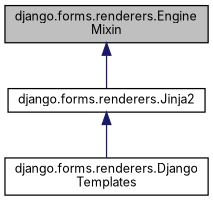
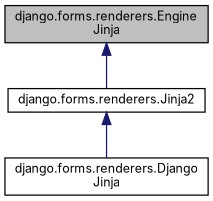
node "django.forms.renderers.Engine Mixin": label "django.forms.renderers.Engine Mixin" -> "django.forms.renderers.Engine Jinja"
node "django.forms.renderers.Django Templates": label "django.forms.renderers.Django Templates" -> "django.forms.renderers.Django Jinja"
